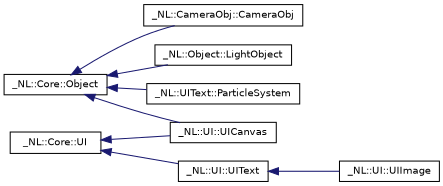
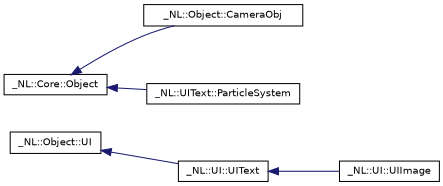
node "_NL::CameraObj::CameraObj": label "_NL::CameraObj::CameraObj" -> "_NL::Object::CameraObj"
node "_NL::Object::LightObject": removed
node "_NL::UI::UICanvas": removed
node "_NL::Core::UI": label "_NL::Core::UI" -> "_NL::Object::UI"
